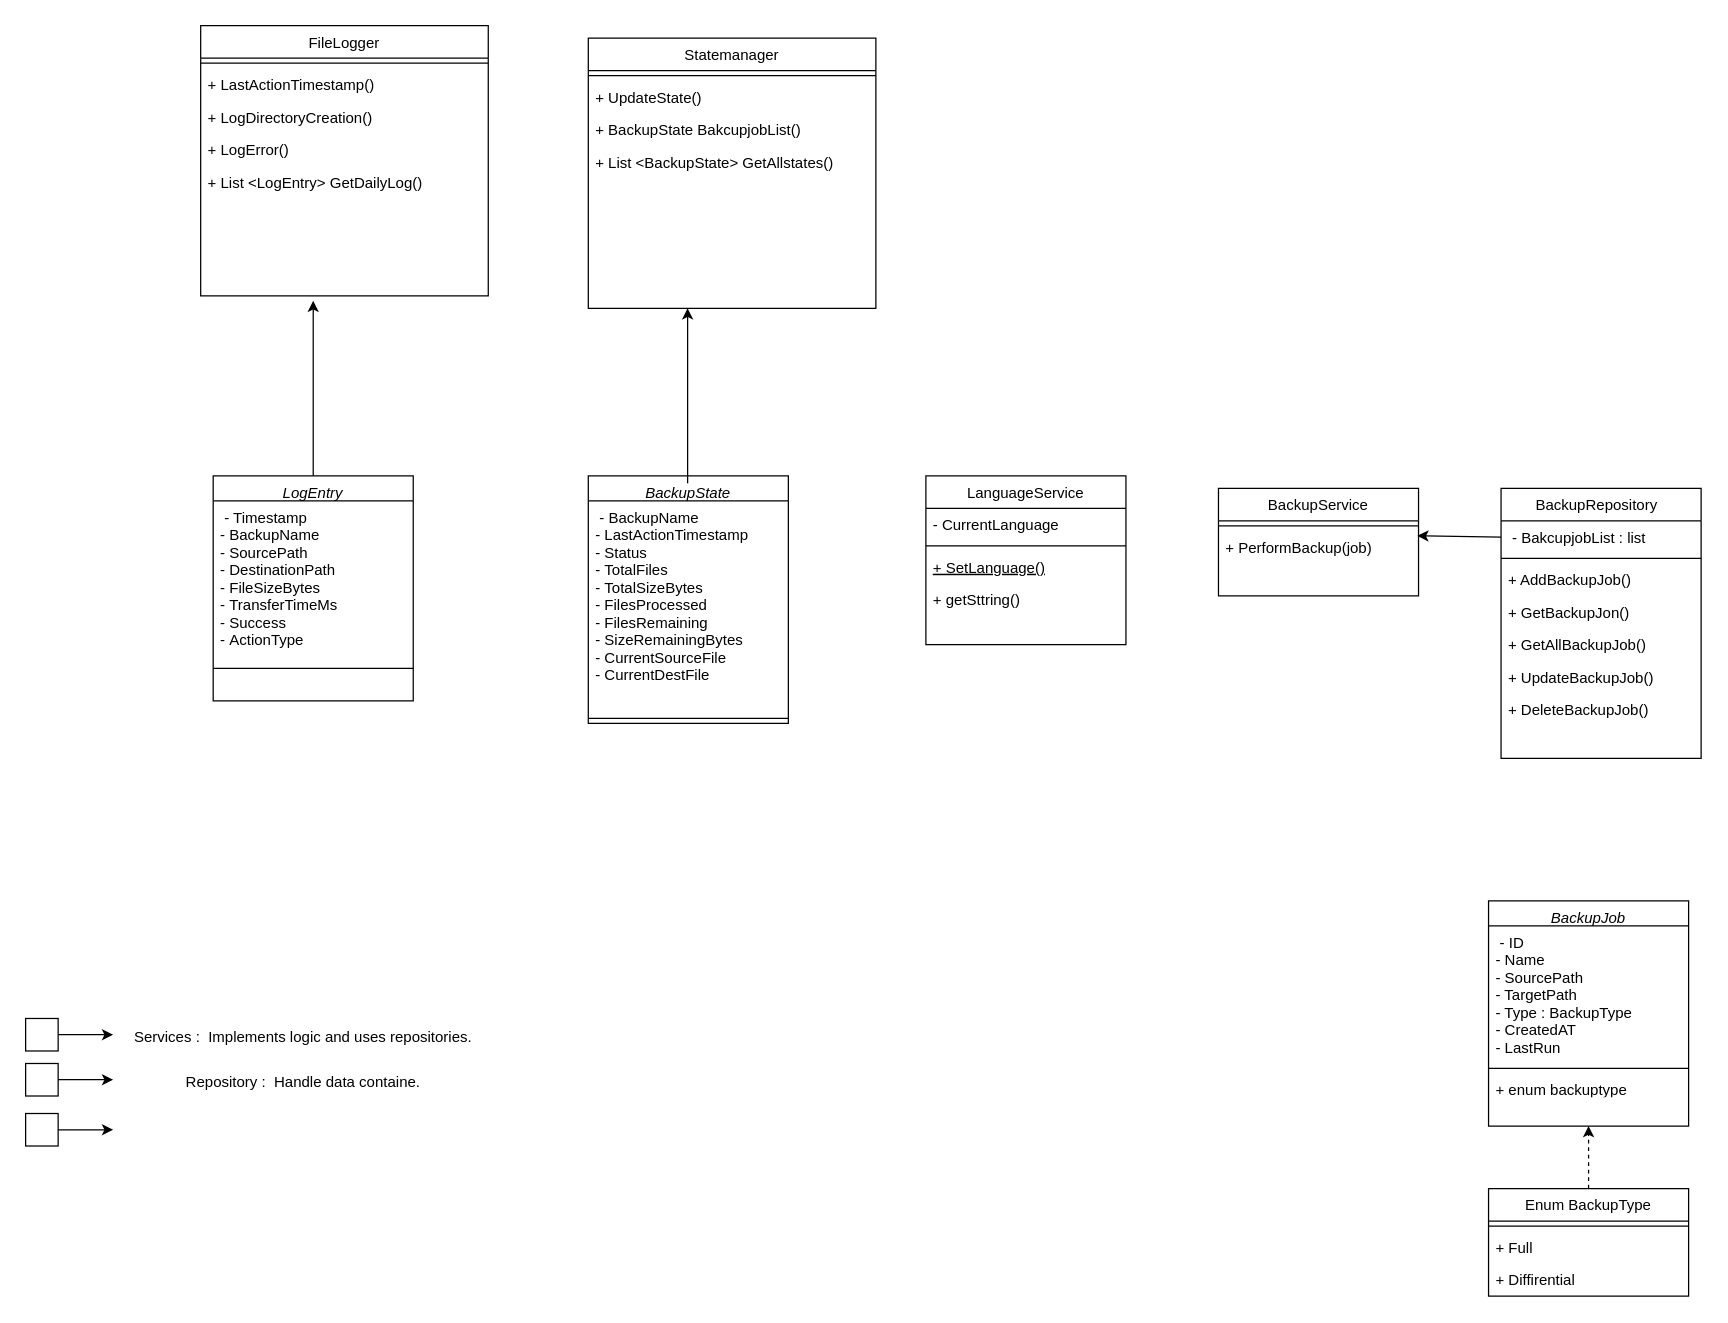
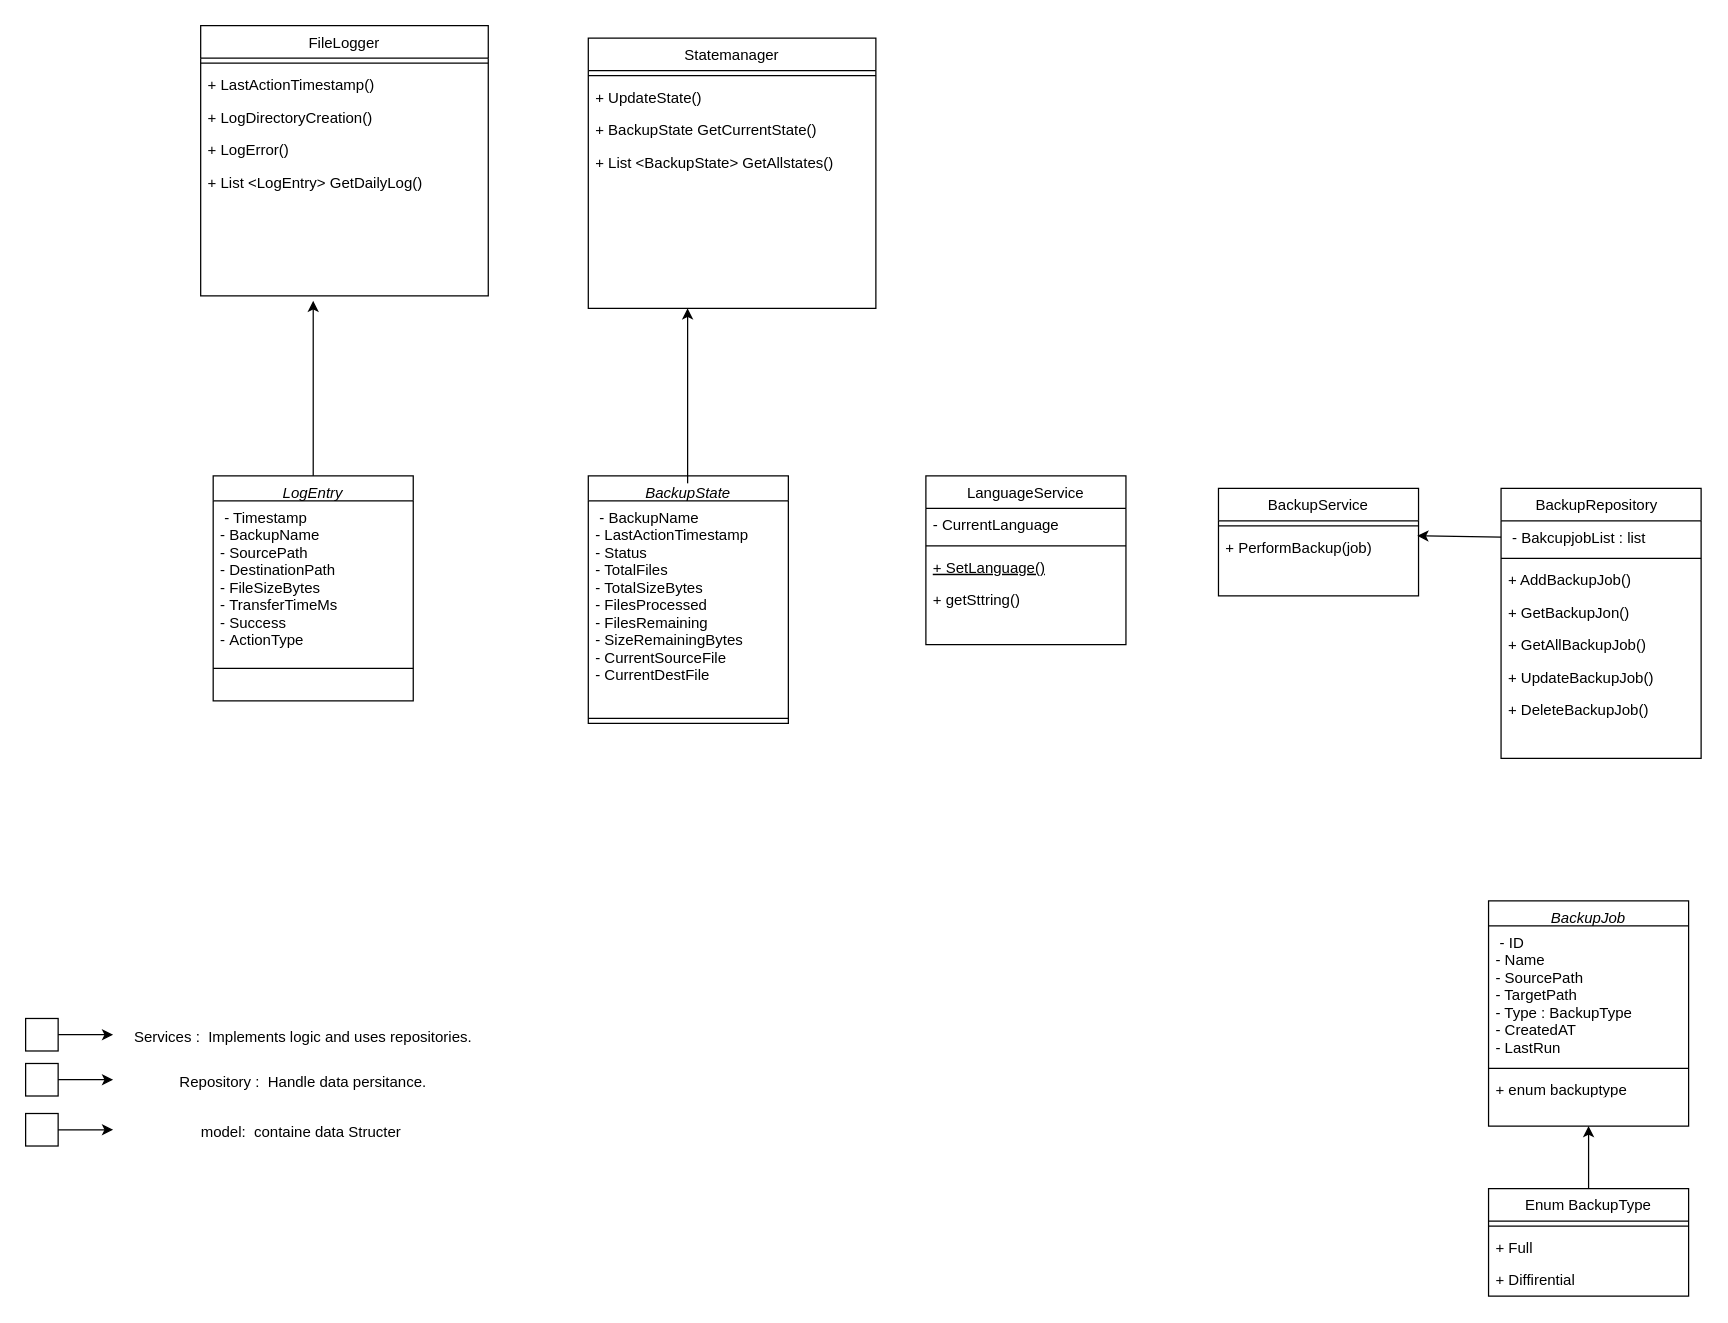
node "+ BackupState BakcupjobList()": label "+ BackupState BakcupjobList()" -> "+ BackupState GetCurrentState()"
node "Repository : Handle data containe.": label "Repository : Handle data containe." -> "Repository : Handle data persitance."
node "model: containe data Structer": added
edge "Enum BackupType" -> "BackupJob": style dashed -> solid
